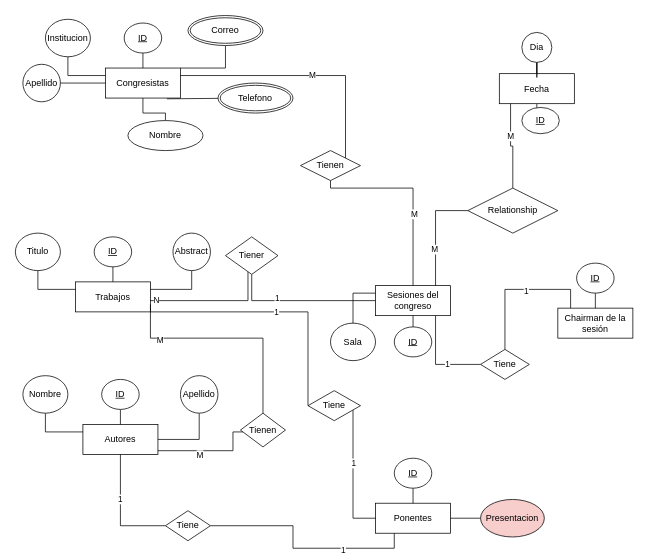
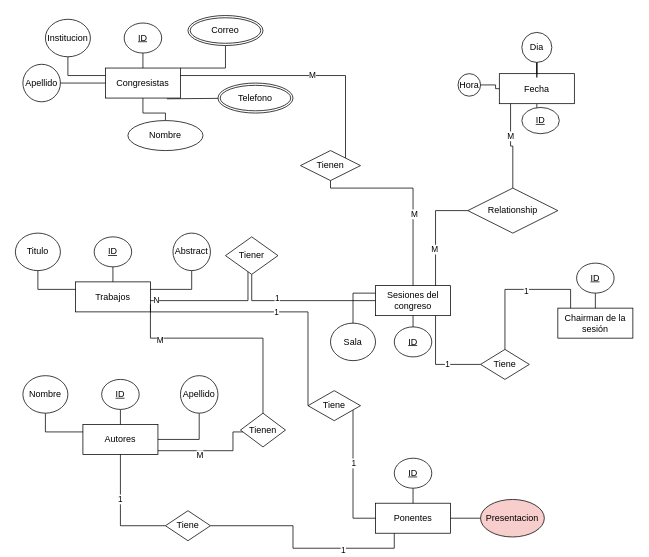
node "Hora": added
edge "Hora" -- "Fecha": added
